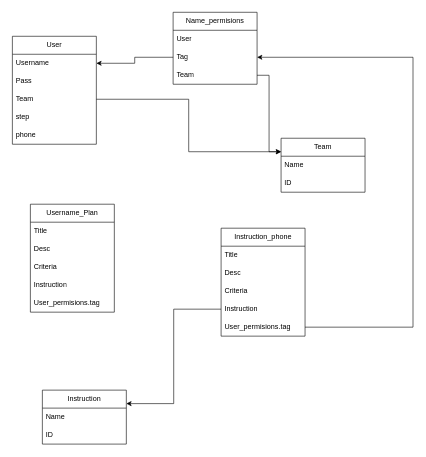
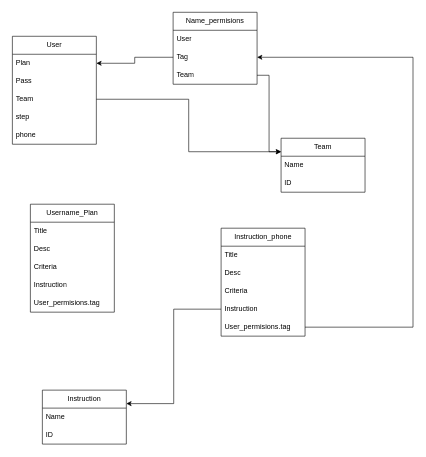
node "Username": label "Username" -> "Plan"
